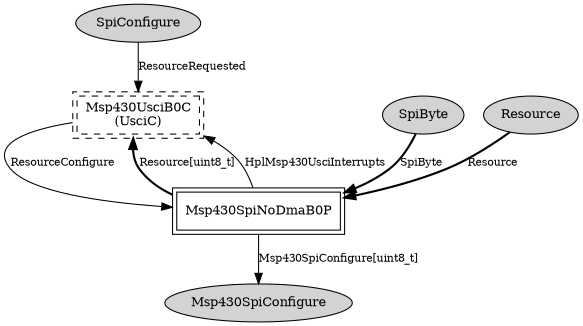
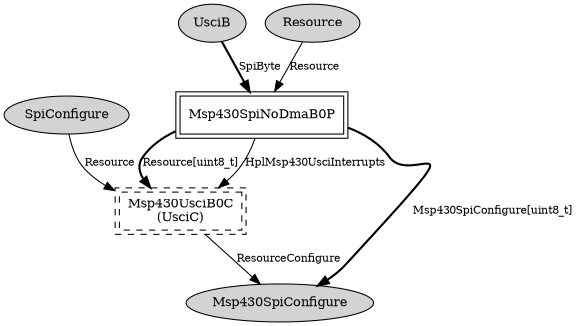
edge "SpiConfigure" -> "Msp430UsciB0C (UsciC)": label "ResourceRequested" -> "Resource"
node "SpiByte": label "SpiByte" -> "UsciB"
edge "Resource" -> "Msp430SpiNoDmaB0P": style bold -> solid
edge "Msp430UsciB0C (UsciC)" -> "Msp430SpiNoDmaB0P": now "Msp430UsciB0C (UsciC)" -> "Msp430SpiConfigure"
edge "Msp430SpiNoDmaB0P" -> "Msp430SpiConfigure": style solid -> bold
